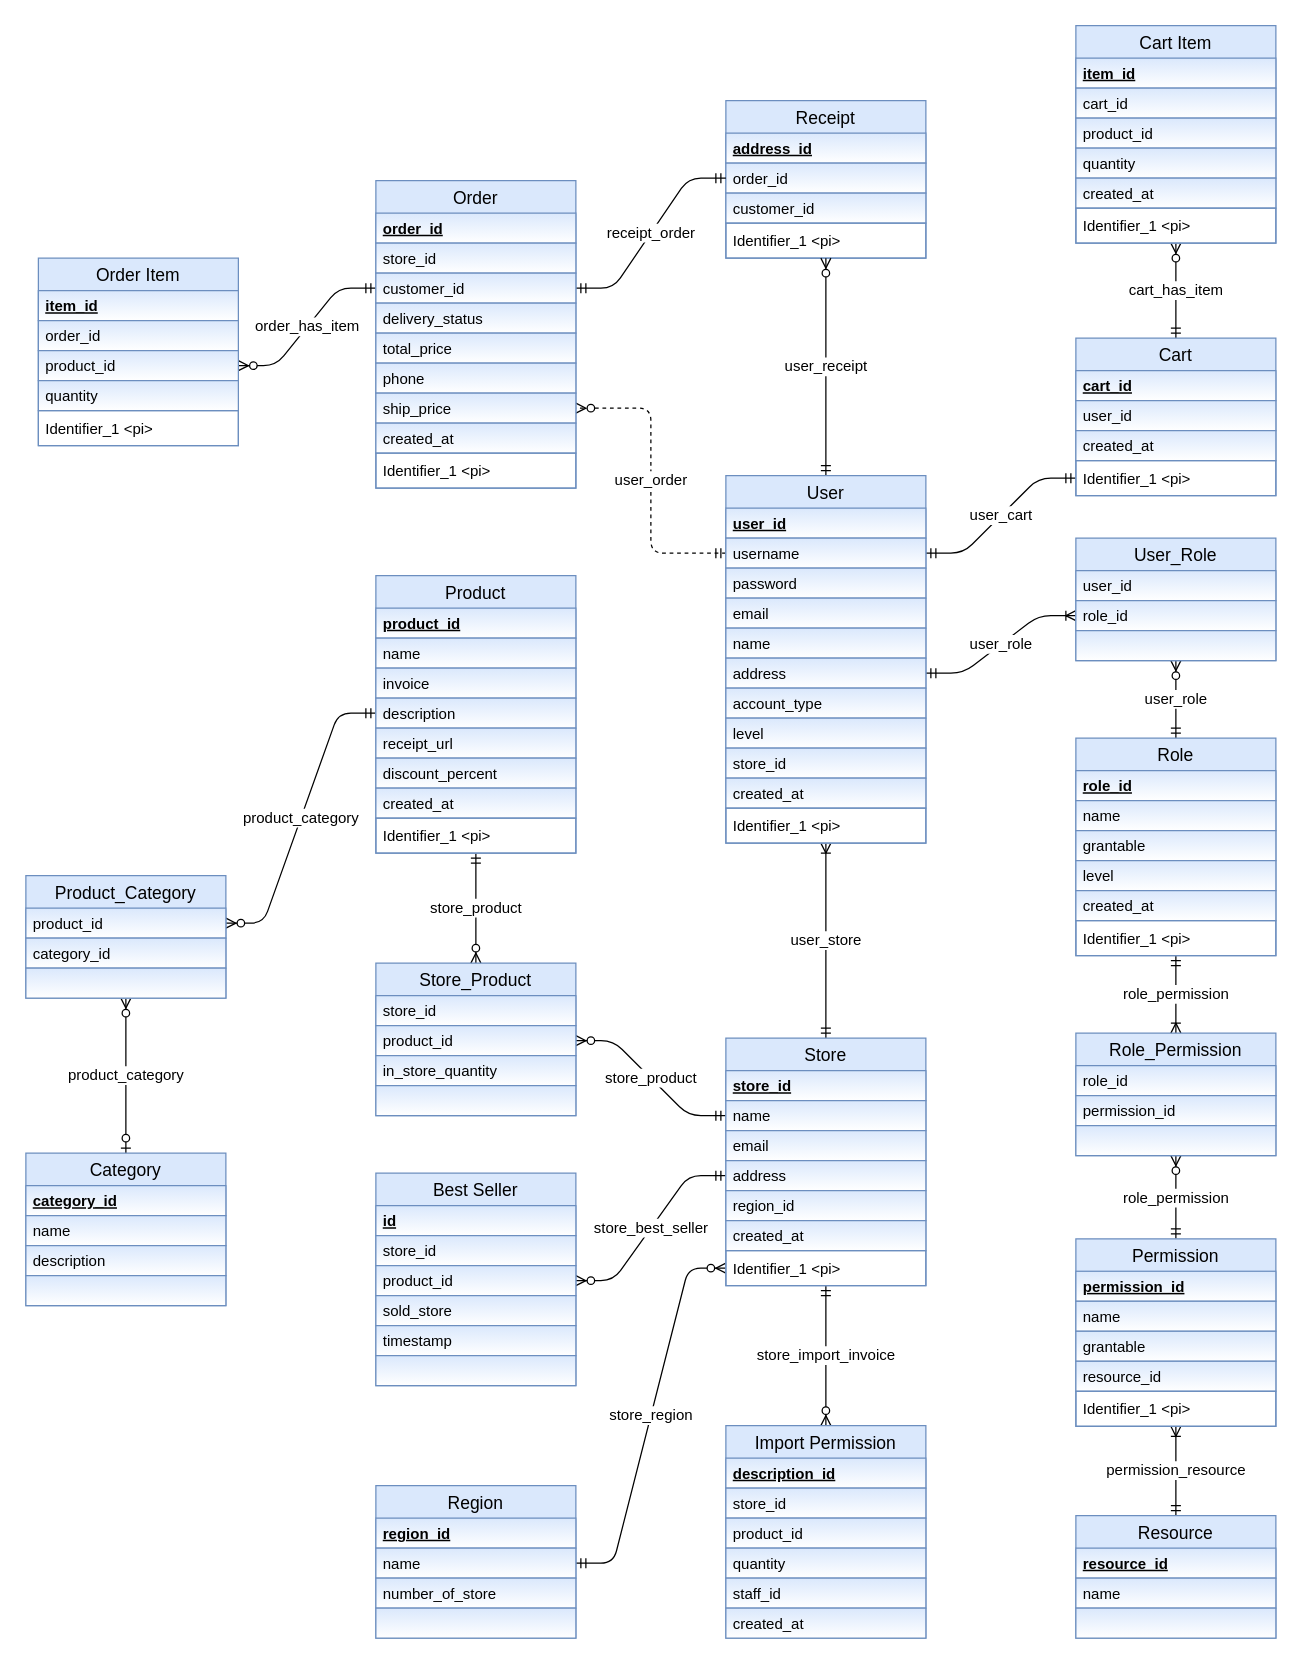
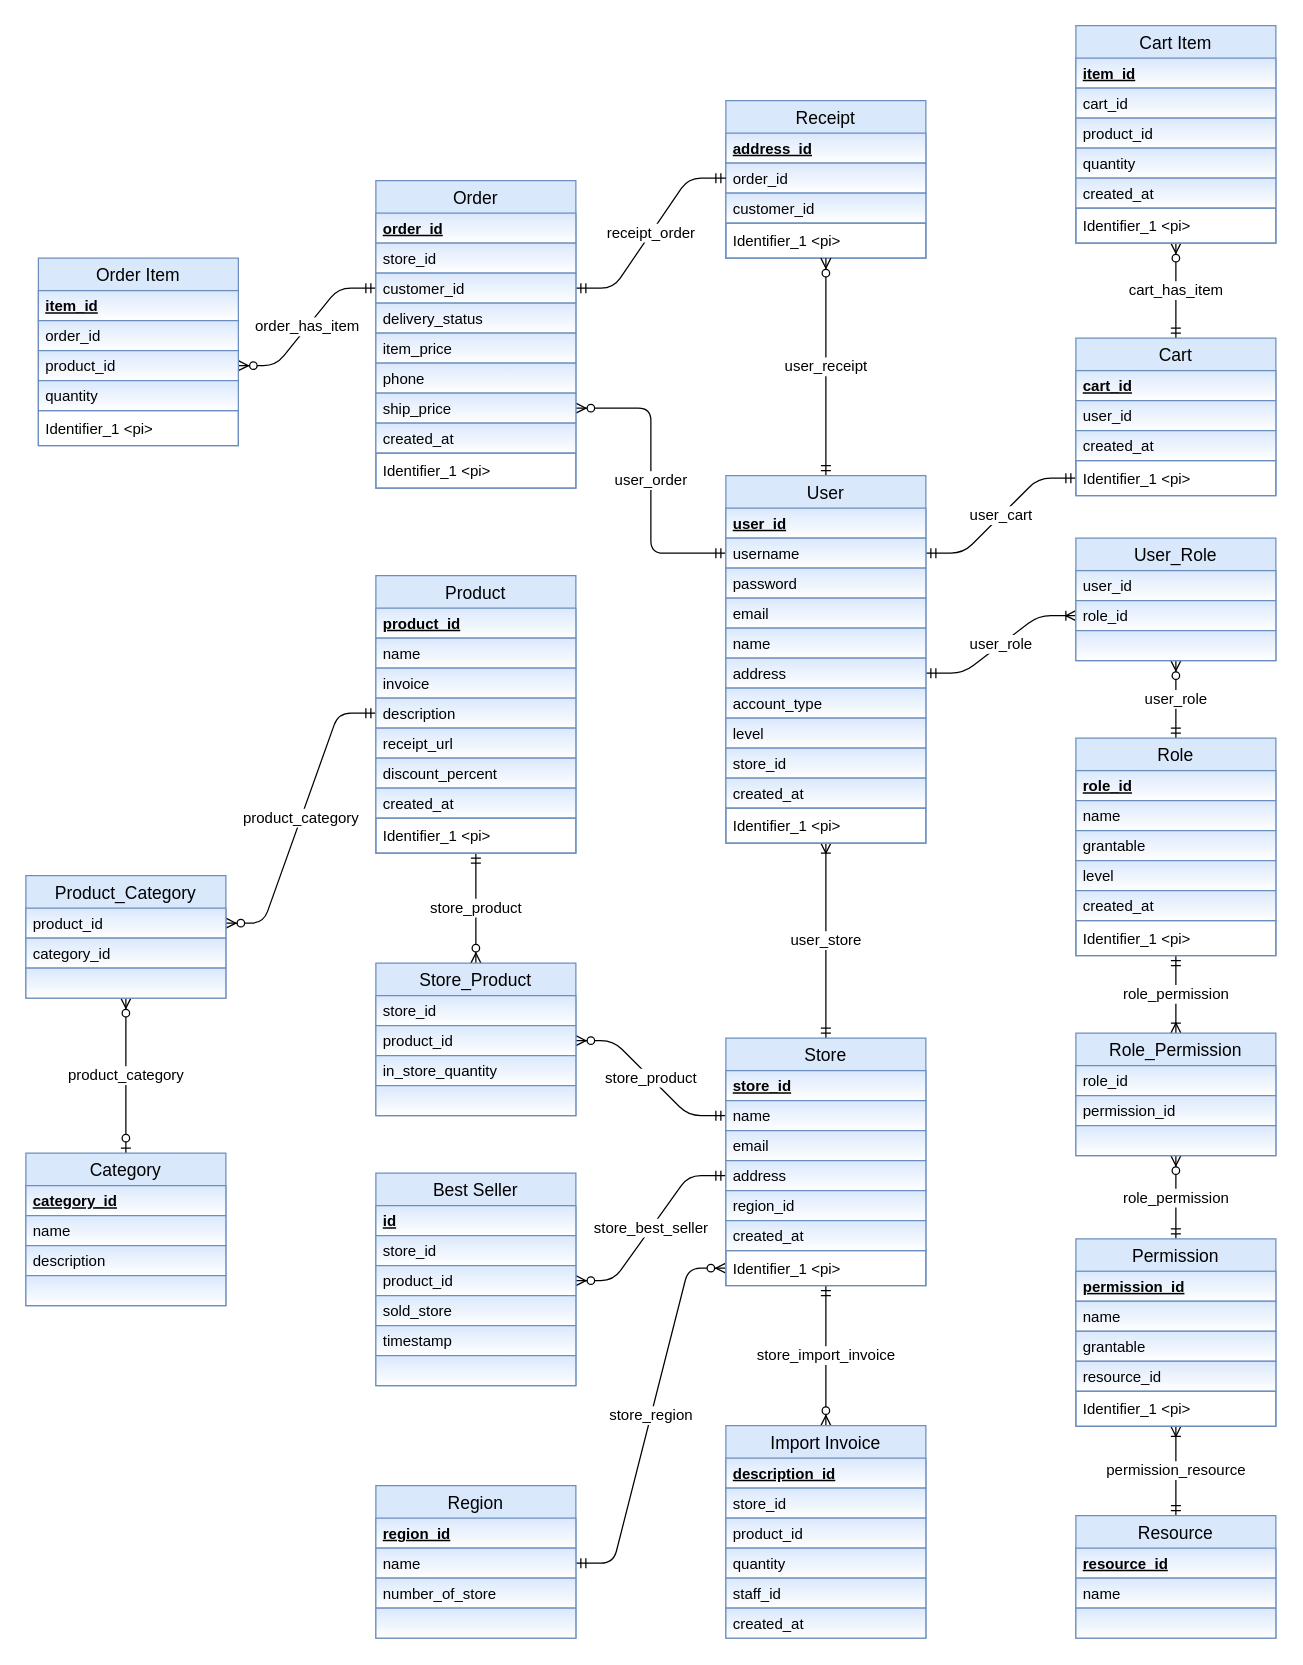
node "total_price": label "total_price" -> "item_price"
edge "ship_price" -- "username": style dashed -> solid
node "Import Permission": label "Import Permission" -> "Import Invoice"
